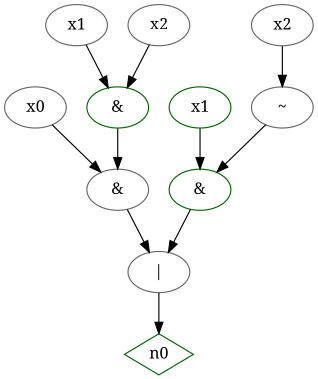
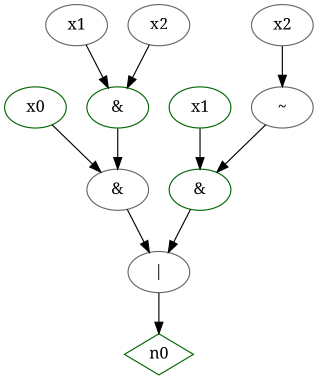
node "x0": color gray40 -> darkgreen
